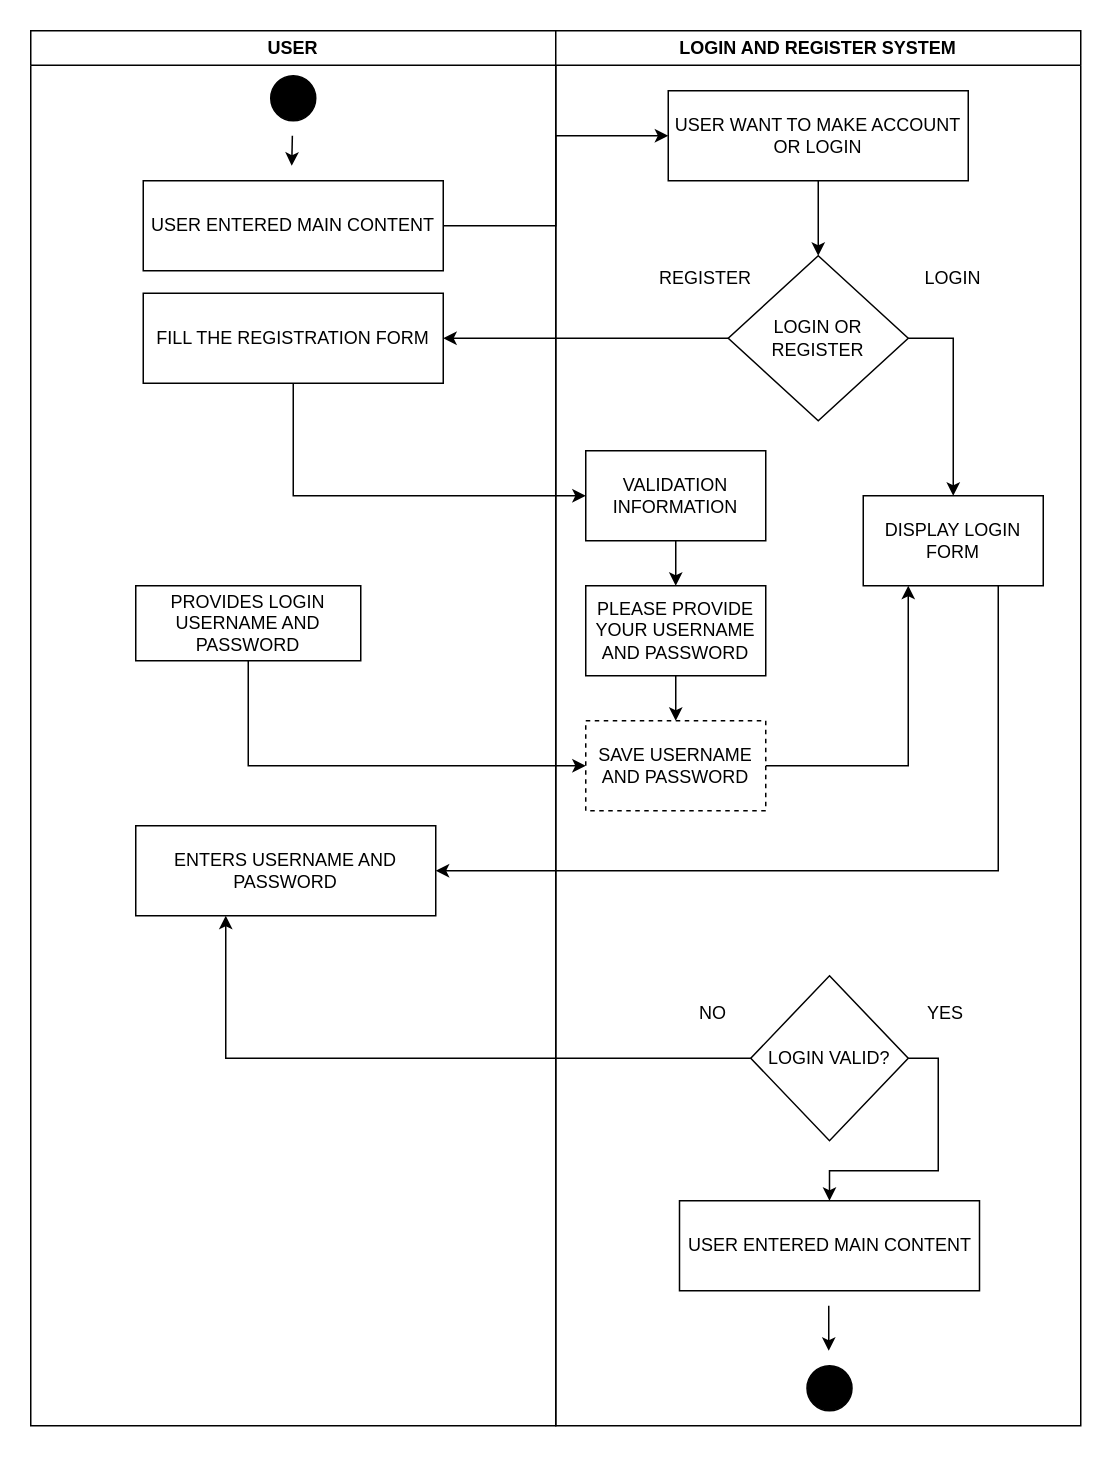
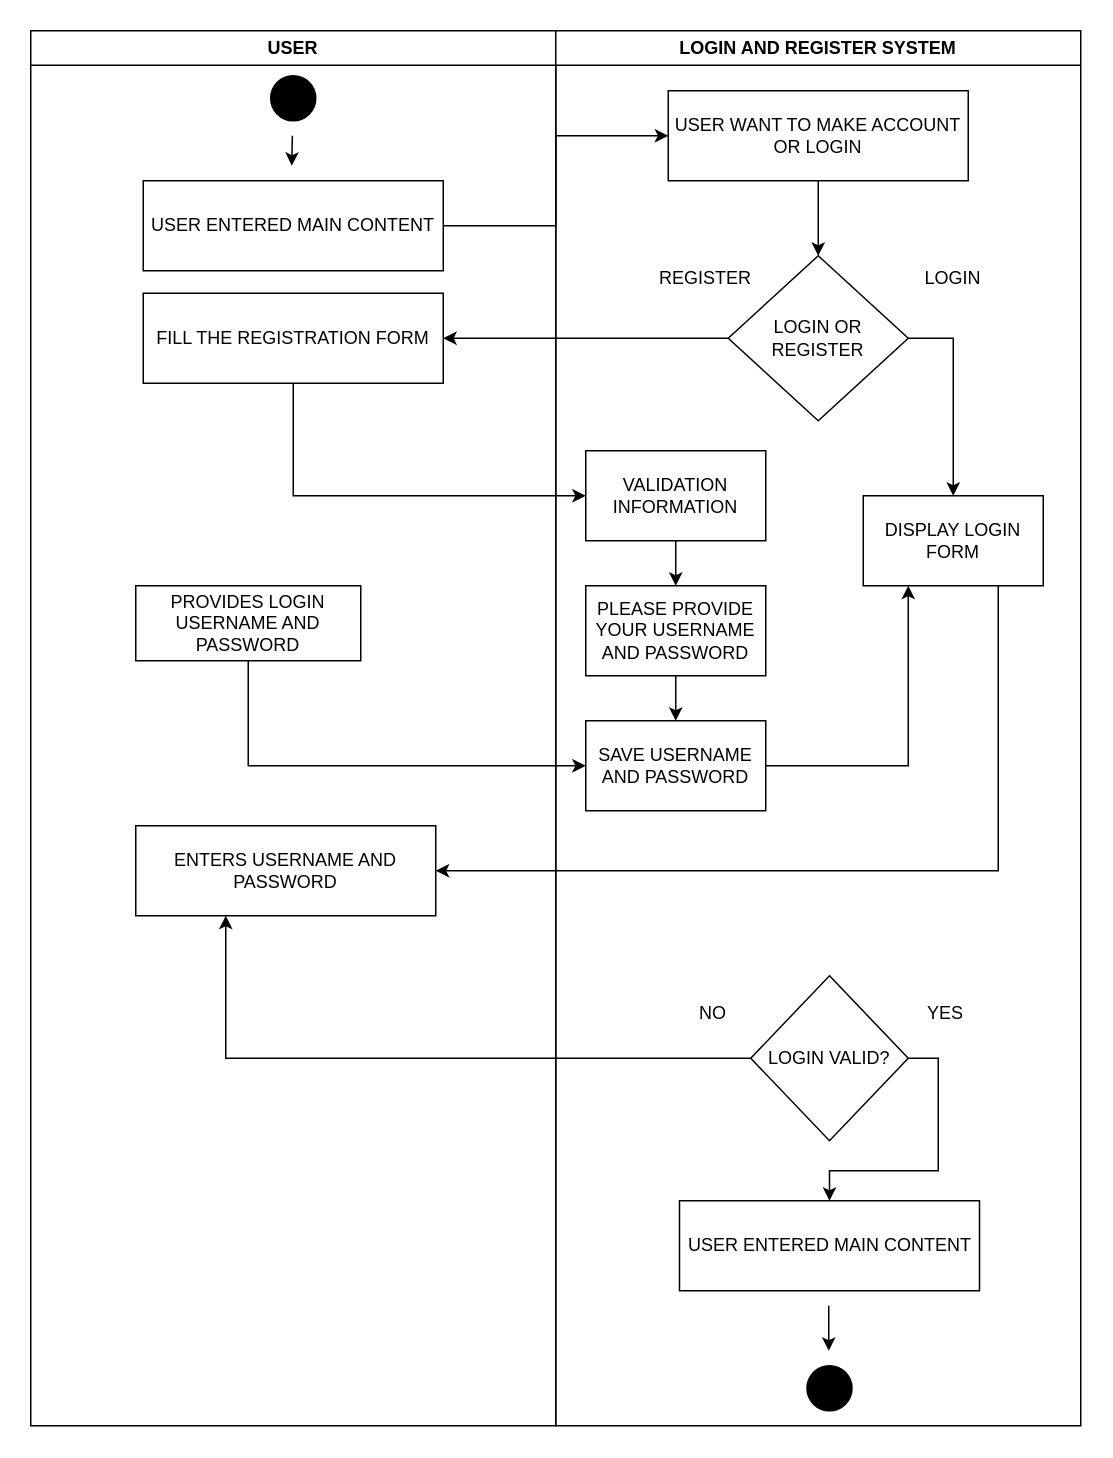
node "SAVE USERNAME AND PASSWORD": style dashed -> solid
